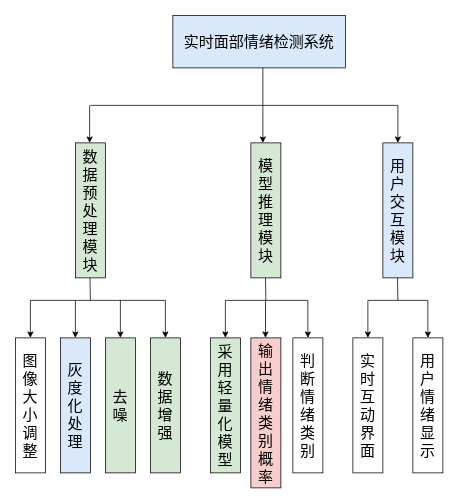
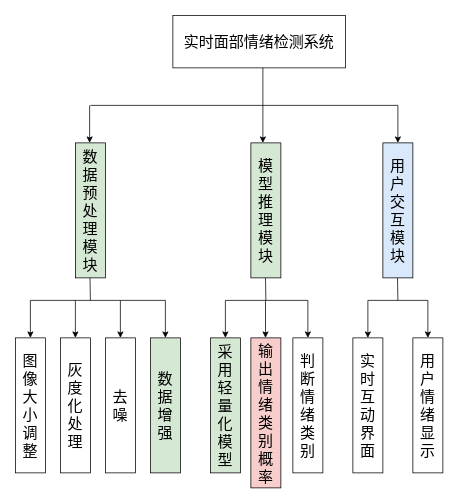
node "实时面部情绪检测系统": fillcolor #dae8fc -> #ffffff
node "灰度化处理": fillcolor #dae8fc -> #ffffff
node "去噪": fillcolor #d5e8d4 -> #ffffff
